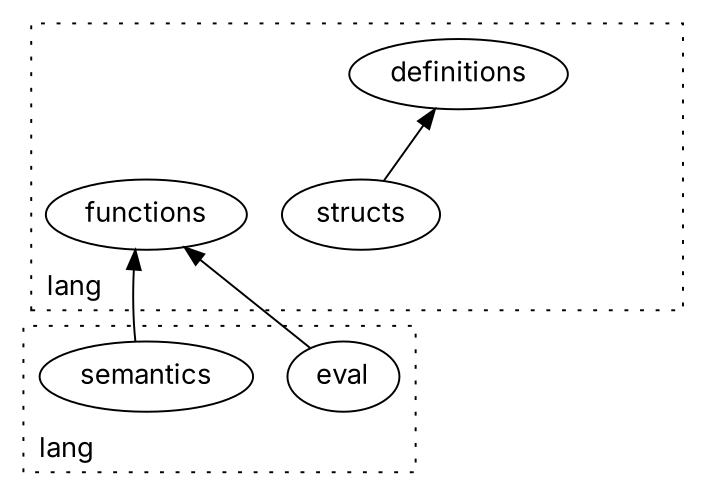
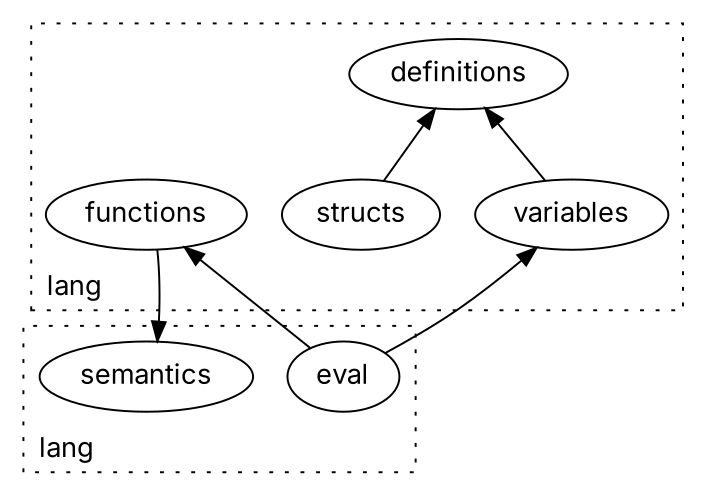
node "variables": added
edge "semantics" -> "functions": reversed
